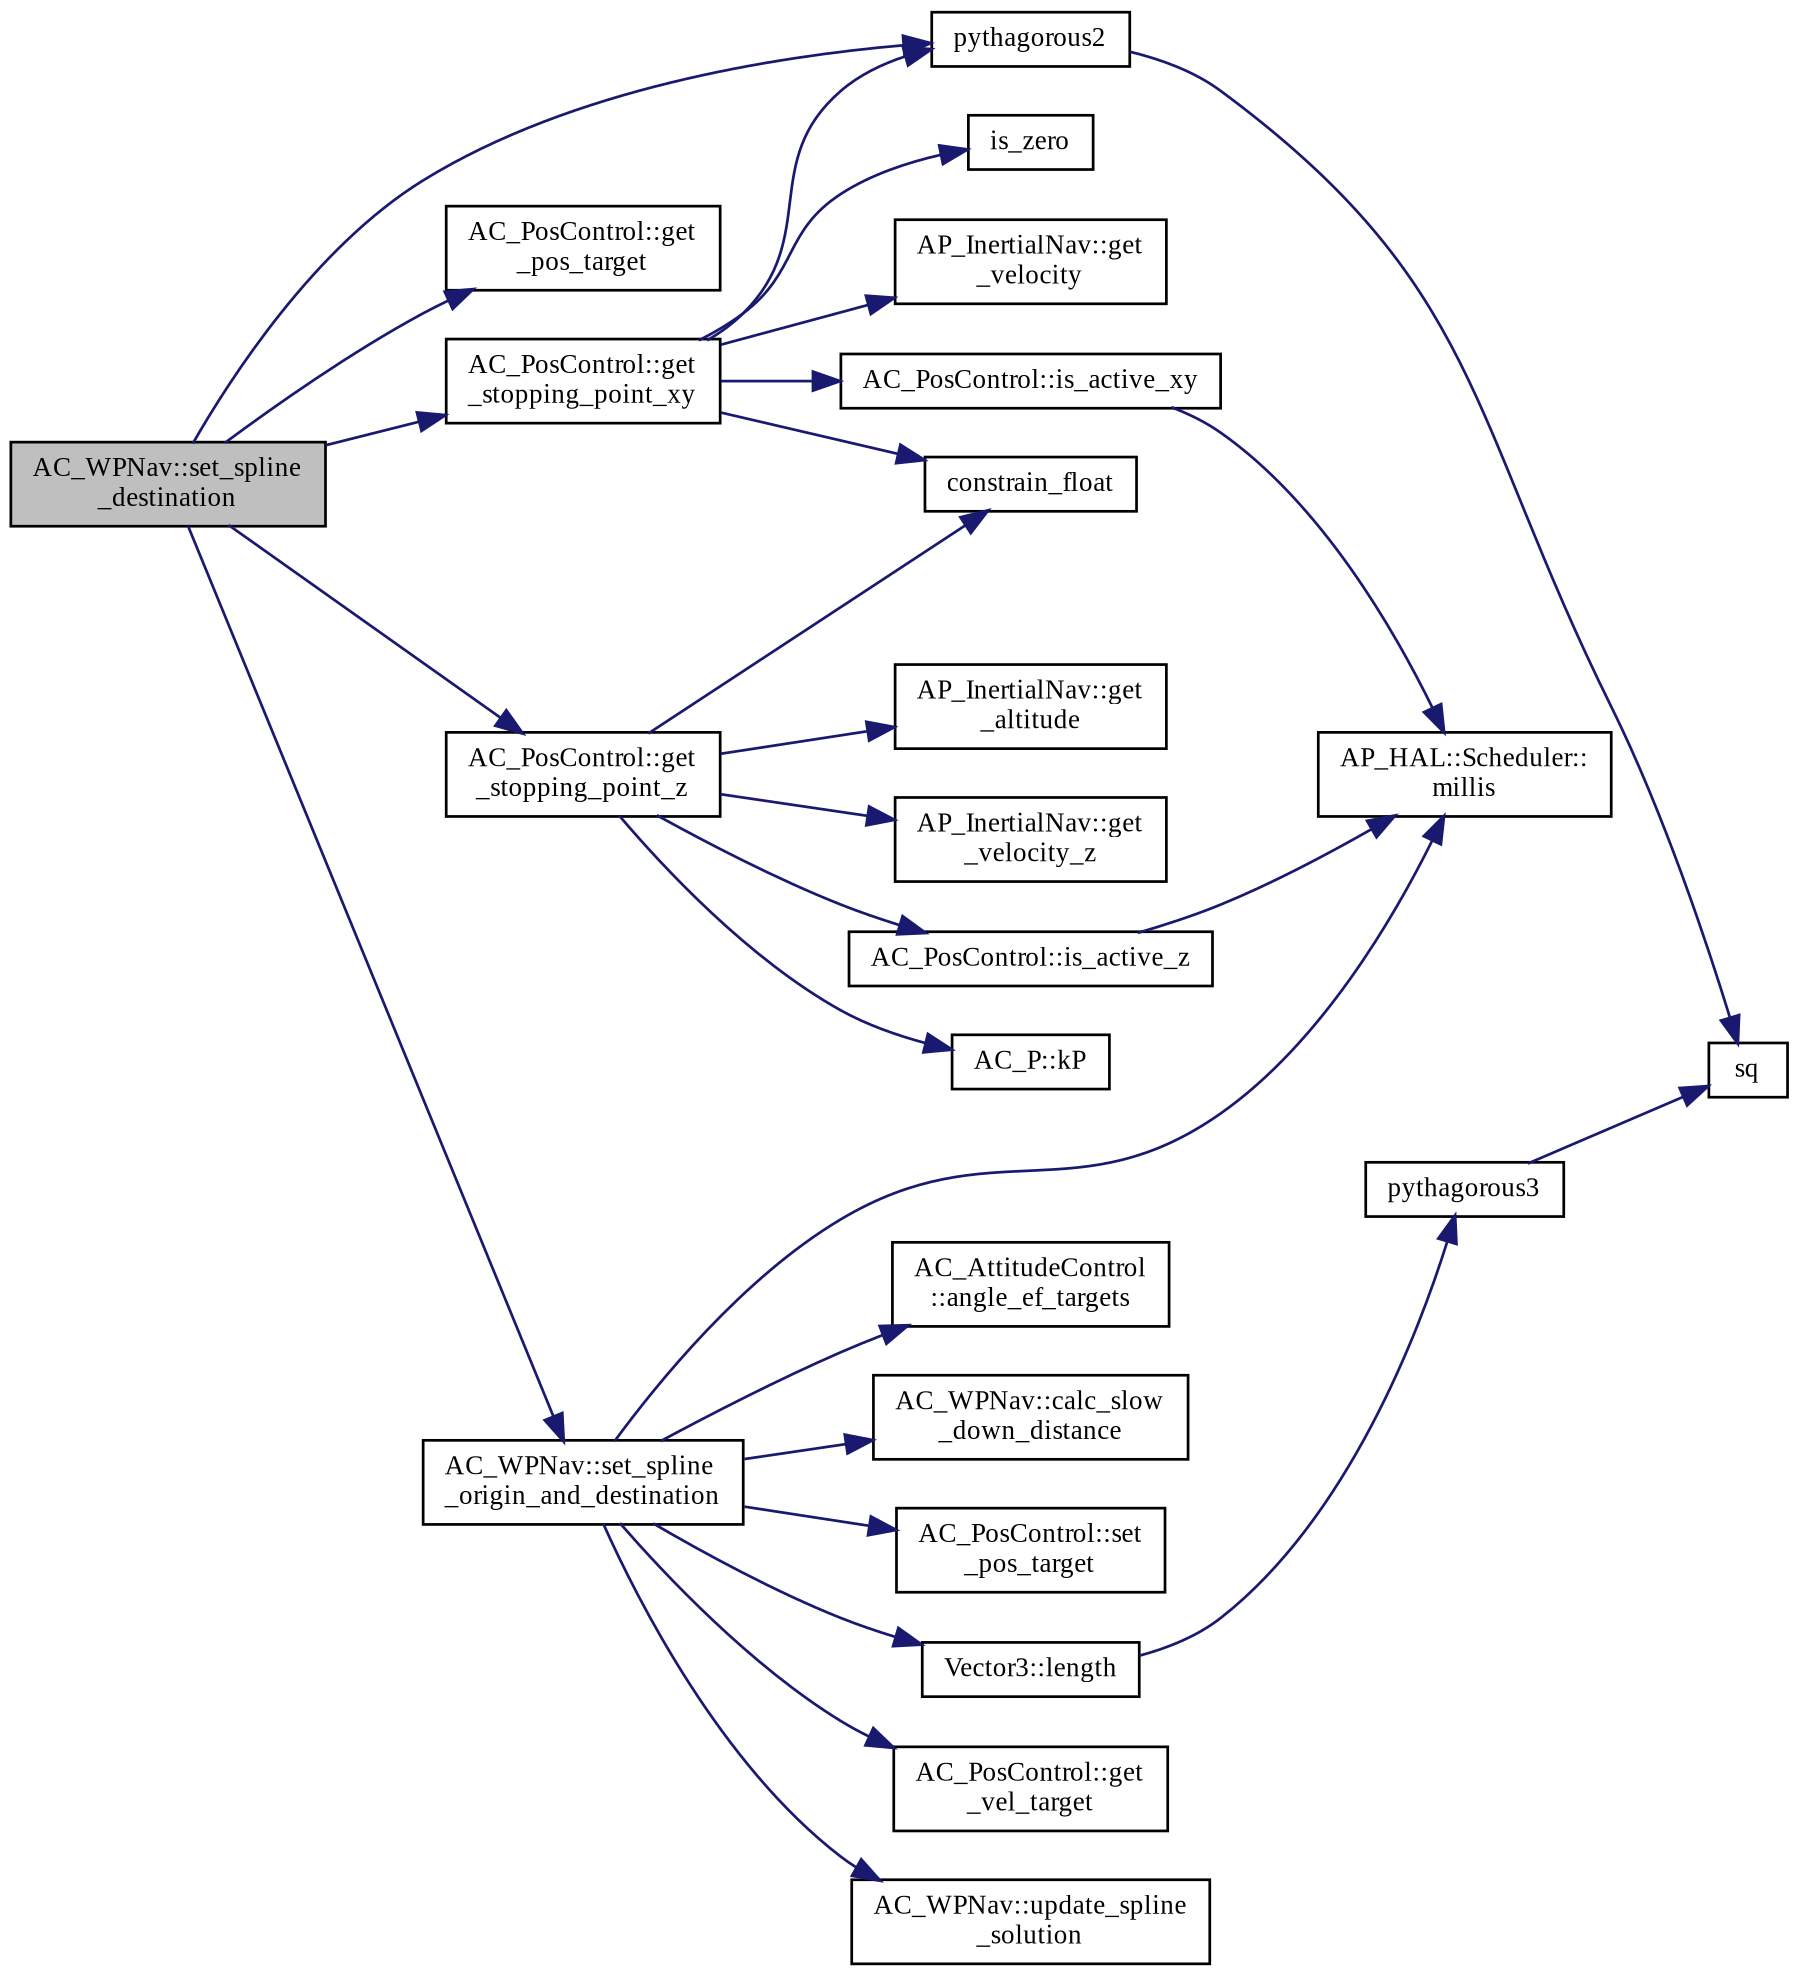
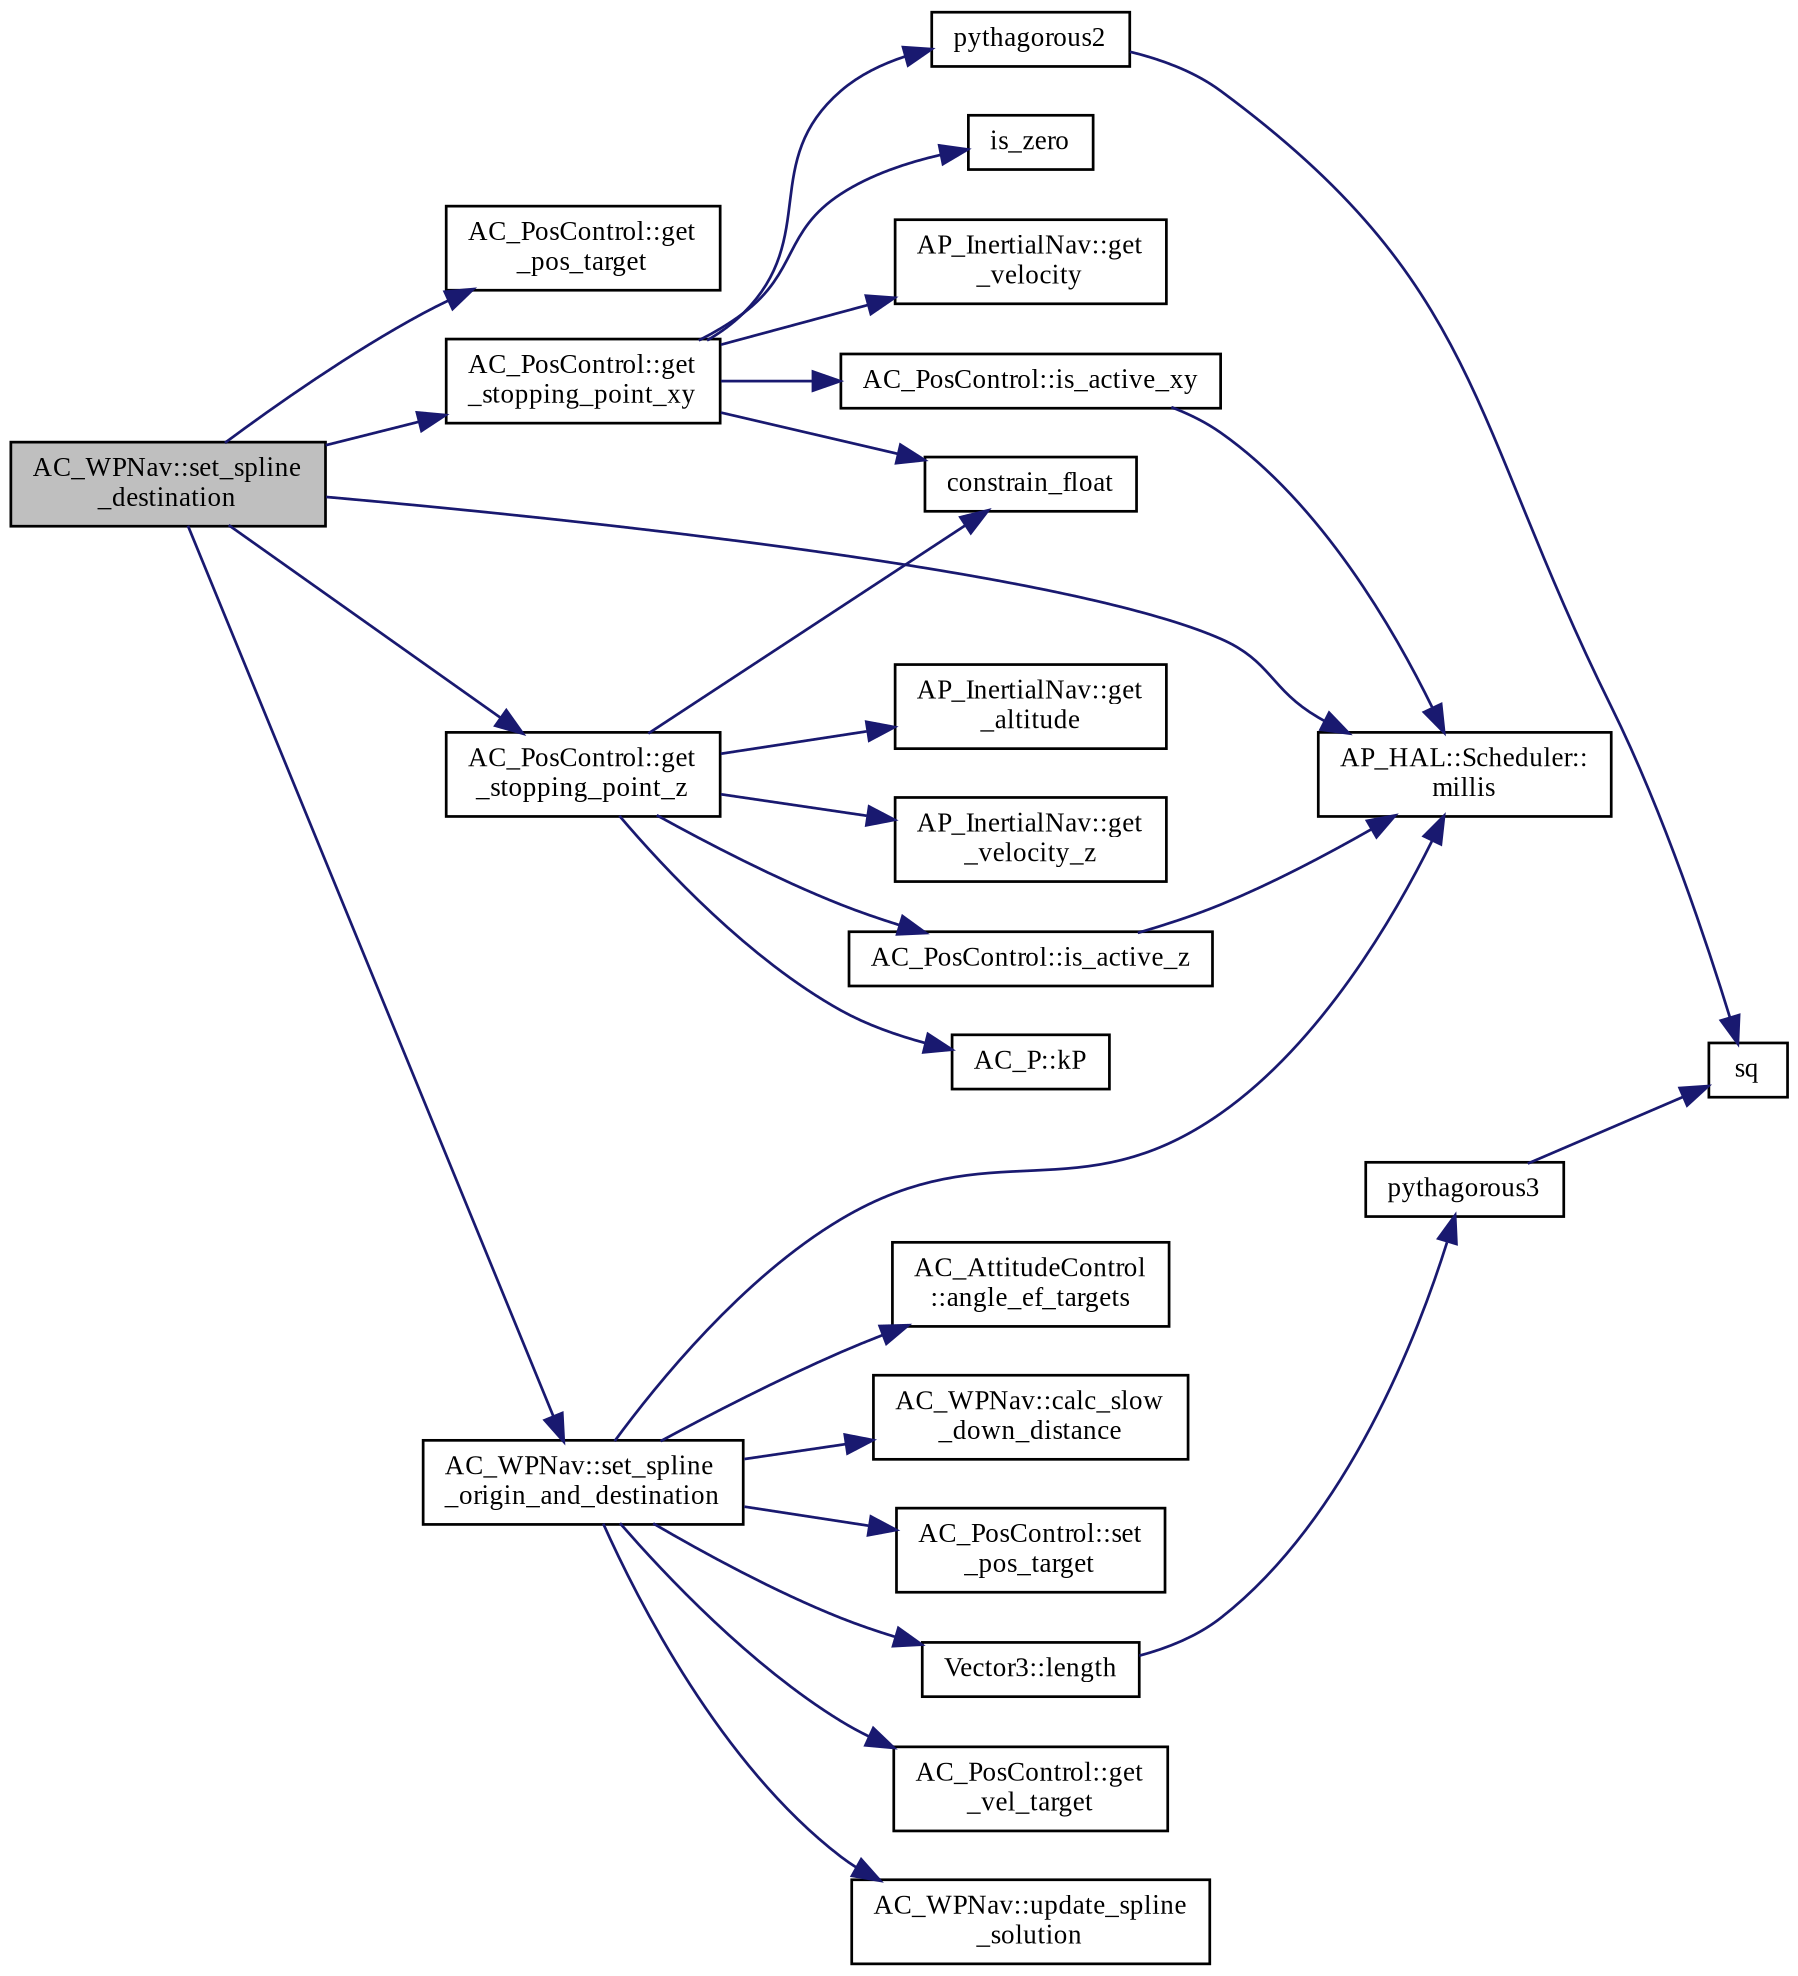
edge "AC_WPNav::set_spline _destination" -> "pythagorous2": now "AC_WPNav::set_spline _destination" -> "AP_HAL::Scheduler:: millis"
